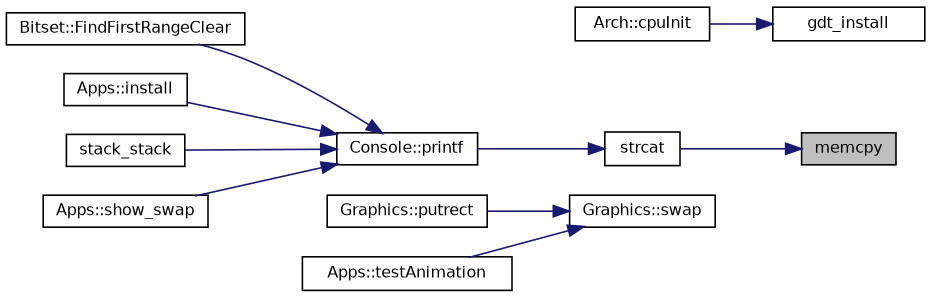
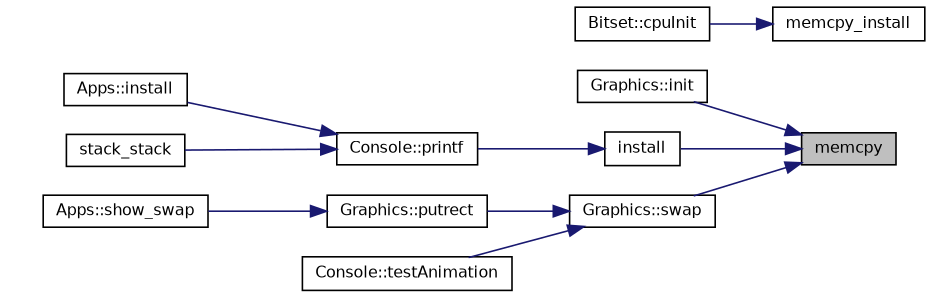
node "Arch::cpuInit": label "Arch::cpuInit" -> "Bitset::cpuInit"
node "gdt_install": label "gdt_install" -> "memcpy_install"
node "Bitset::FindFirstRangeClear": removed
node "Graphics::init": added
node "strcat": label "strcat" -> "install"
edge "Apps::show_swap" -> "Console::printf": now "Apps::show_swap" -> "Graphics::putrect"
edge "Graphics::swap" -> "memcpy": added
node "Apps::testAnimation": label "Apps::testAnimation" -> "Console::testAnimation"
